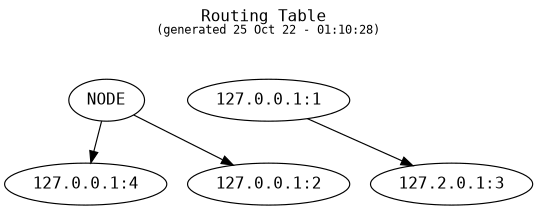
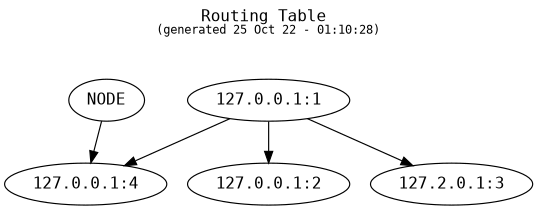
edge "NODE" -> "127.0.0.1:2": now "127.0.0.1:1" -> "127.0.0.1:2"
edge "127.0.0.1:1" -> "127.0.0.1:4": added
